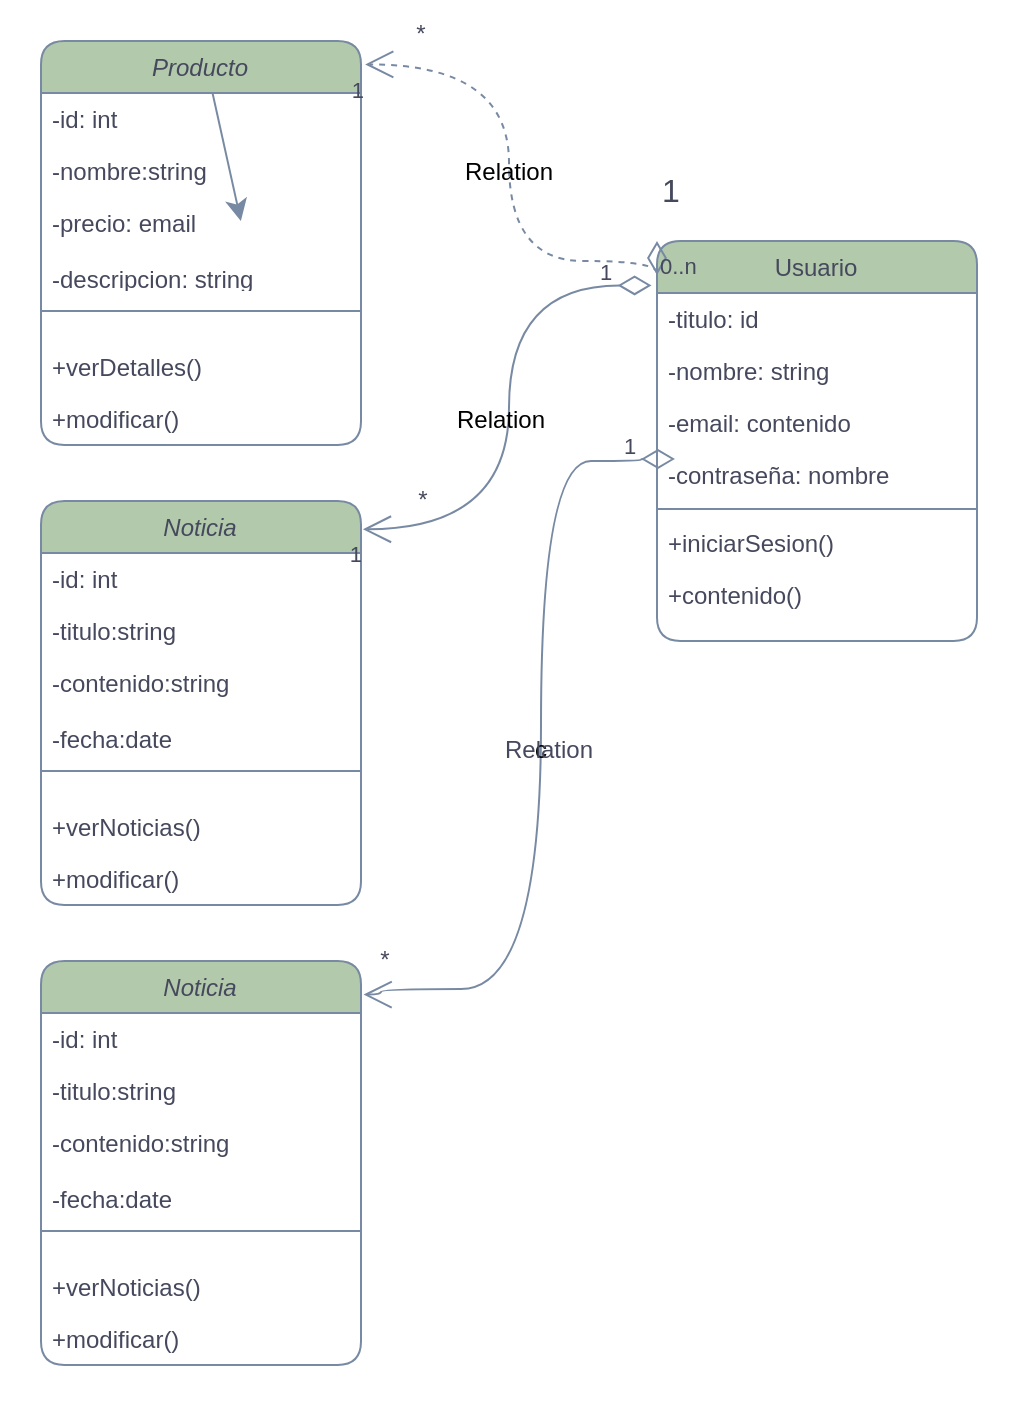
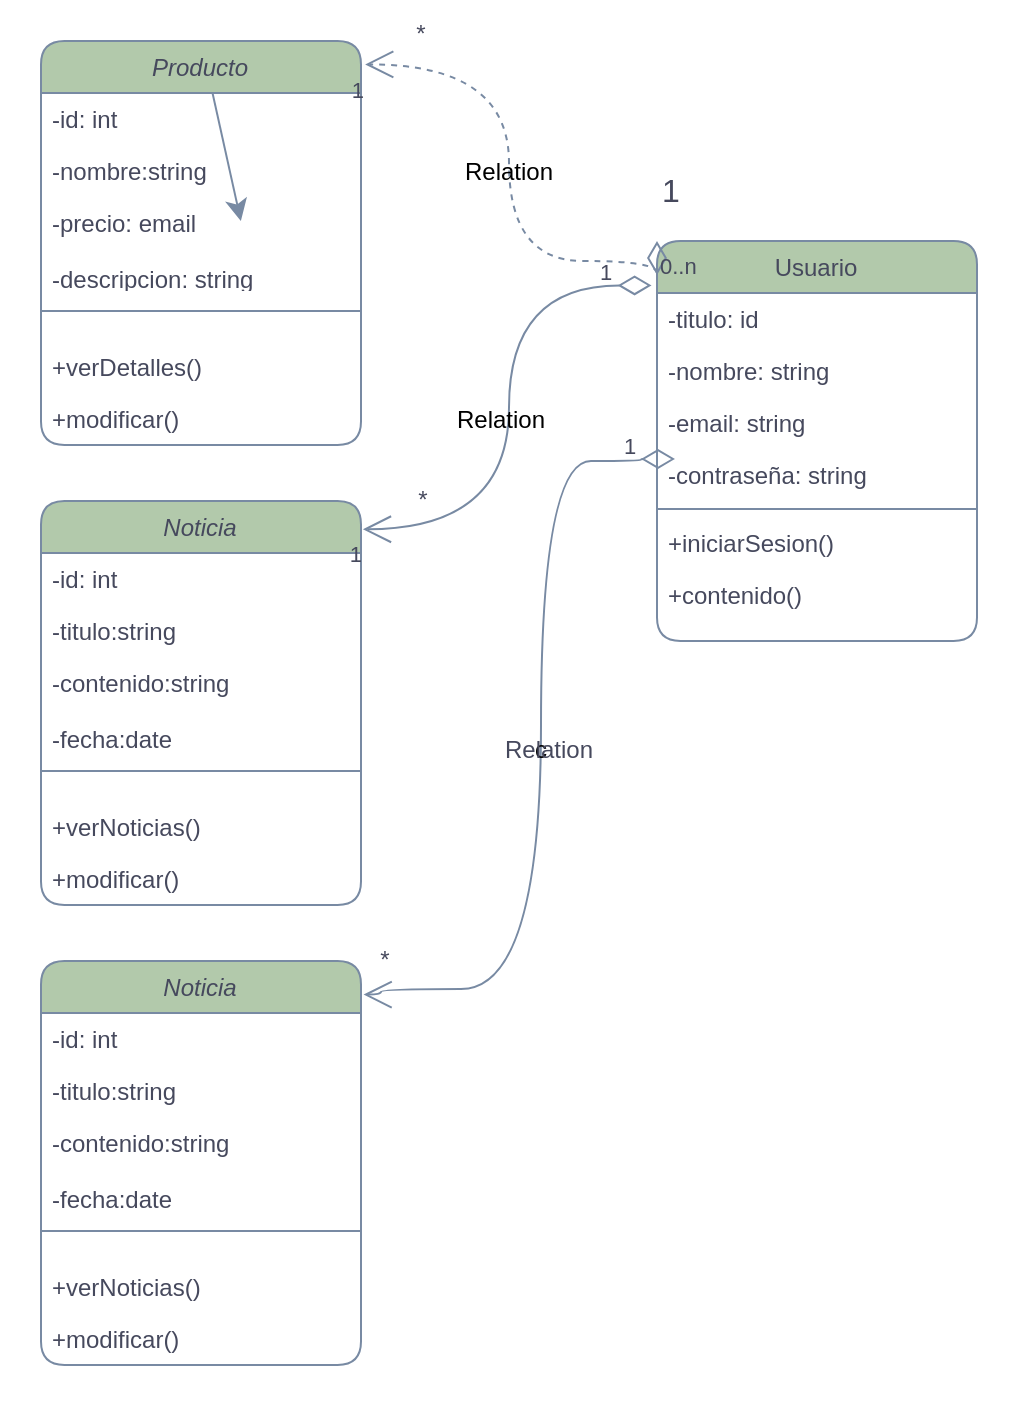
node "-email: contenido": label "-email: contenido" -> "-email: string"
node "-contraseña: nombre": label "-contraseña: nombre" -> "-contraseña: string"
